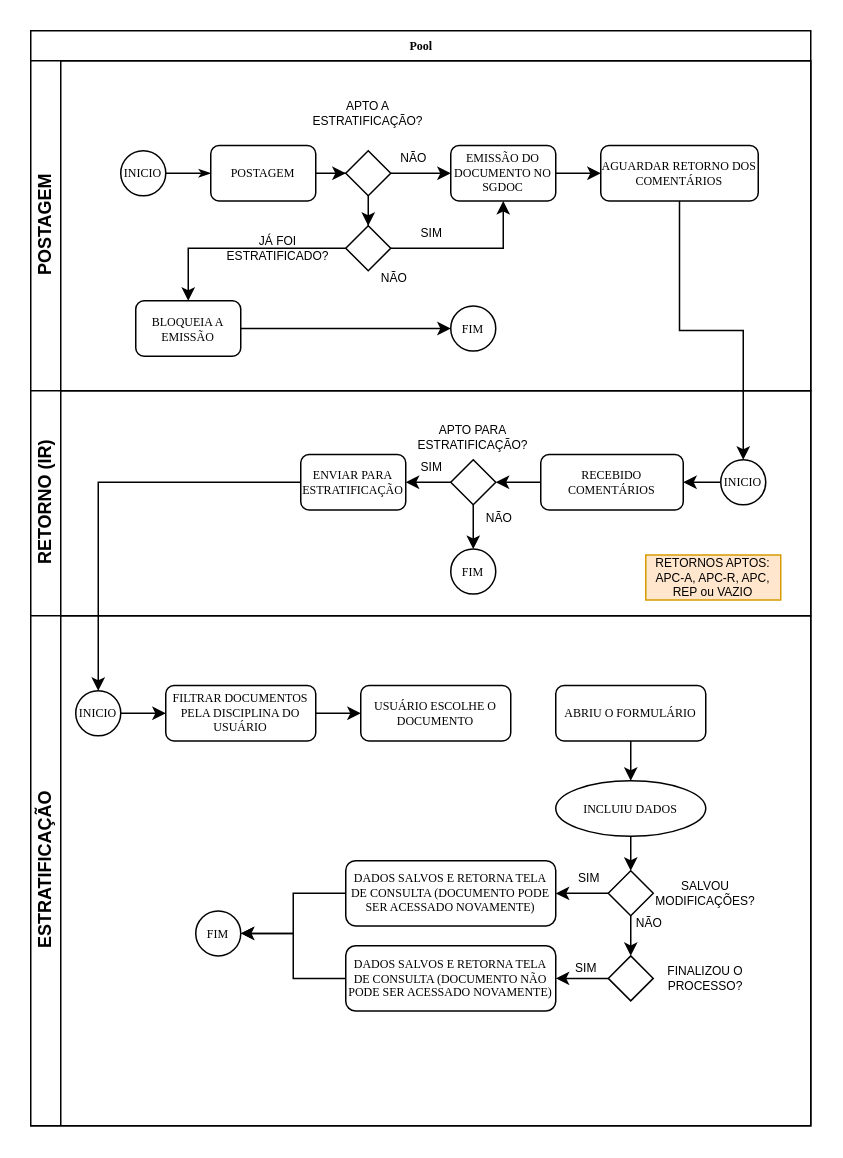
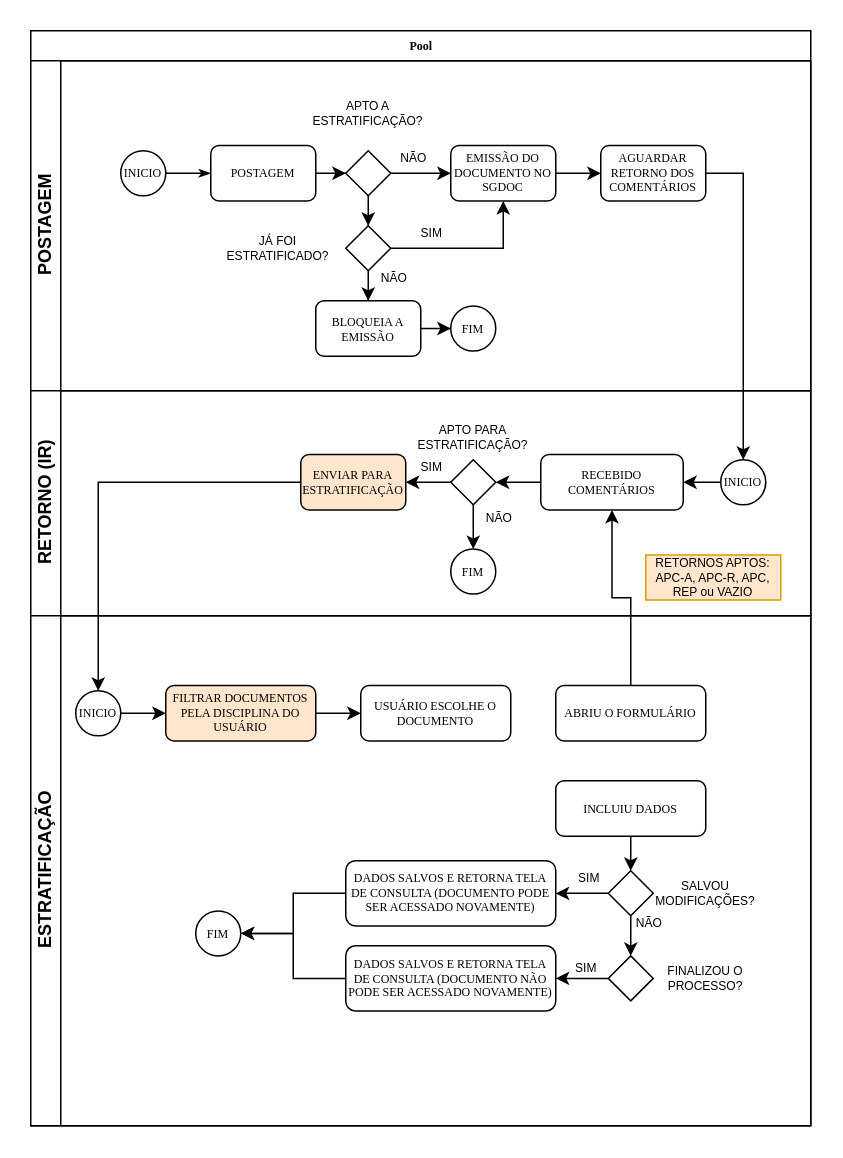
node "AGUARDAR RETORNO DOS COMENTÁRIOS": size 158x56 -> 105x56
node "BLOQUEIA A EMISSÃO": moved (188, 329) -> (368, 329)
node "ENVIAR PARA ESTRATIFICAÇÃO": fillcolor #ffffff -> #ffe6cc
node "FILTRAR DOCUMENTOS PELA DISCIPLINA DO USUÁRIO": fillcolor #ffffff -> #ffe6cc
edge "ABRIU O FORMULÁRIO" -> "INCLUIU DADOS": now "ABRIU O FORMULÁRIO" -> "RECEBIDO COMENTÁRIOS"
node "INCLUIU DADOS": shape ellipse -> rounded rectangle
